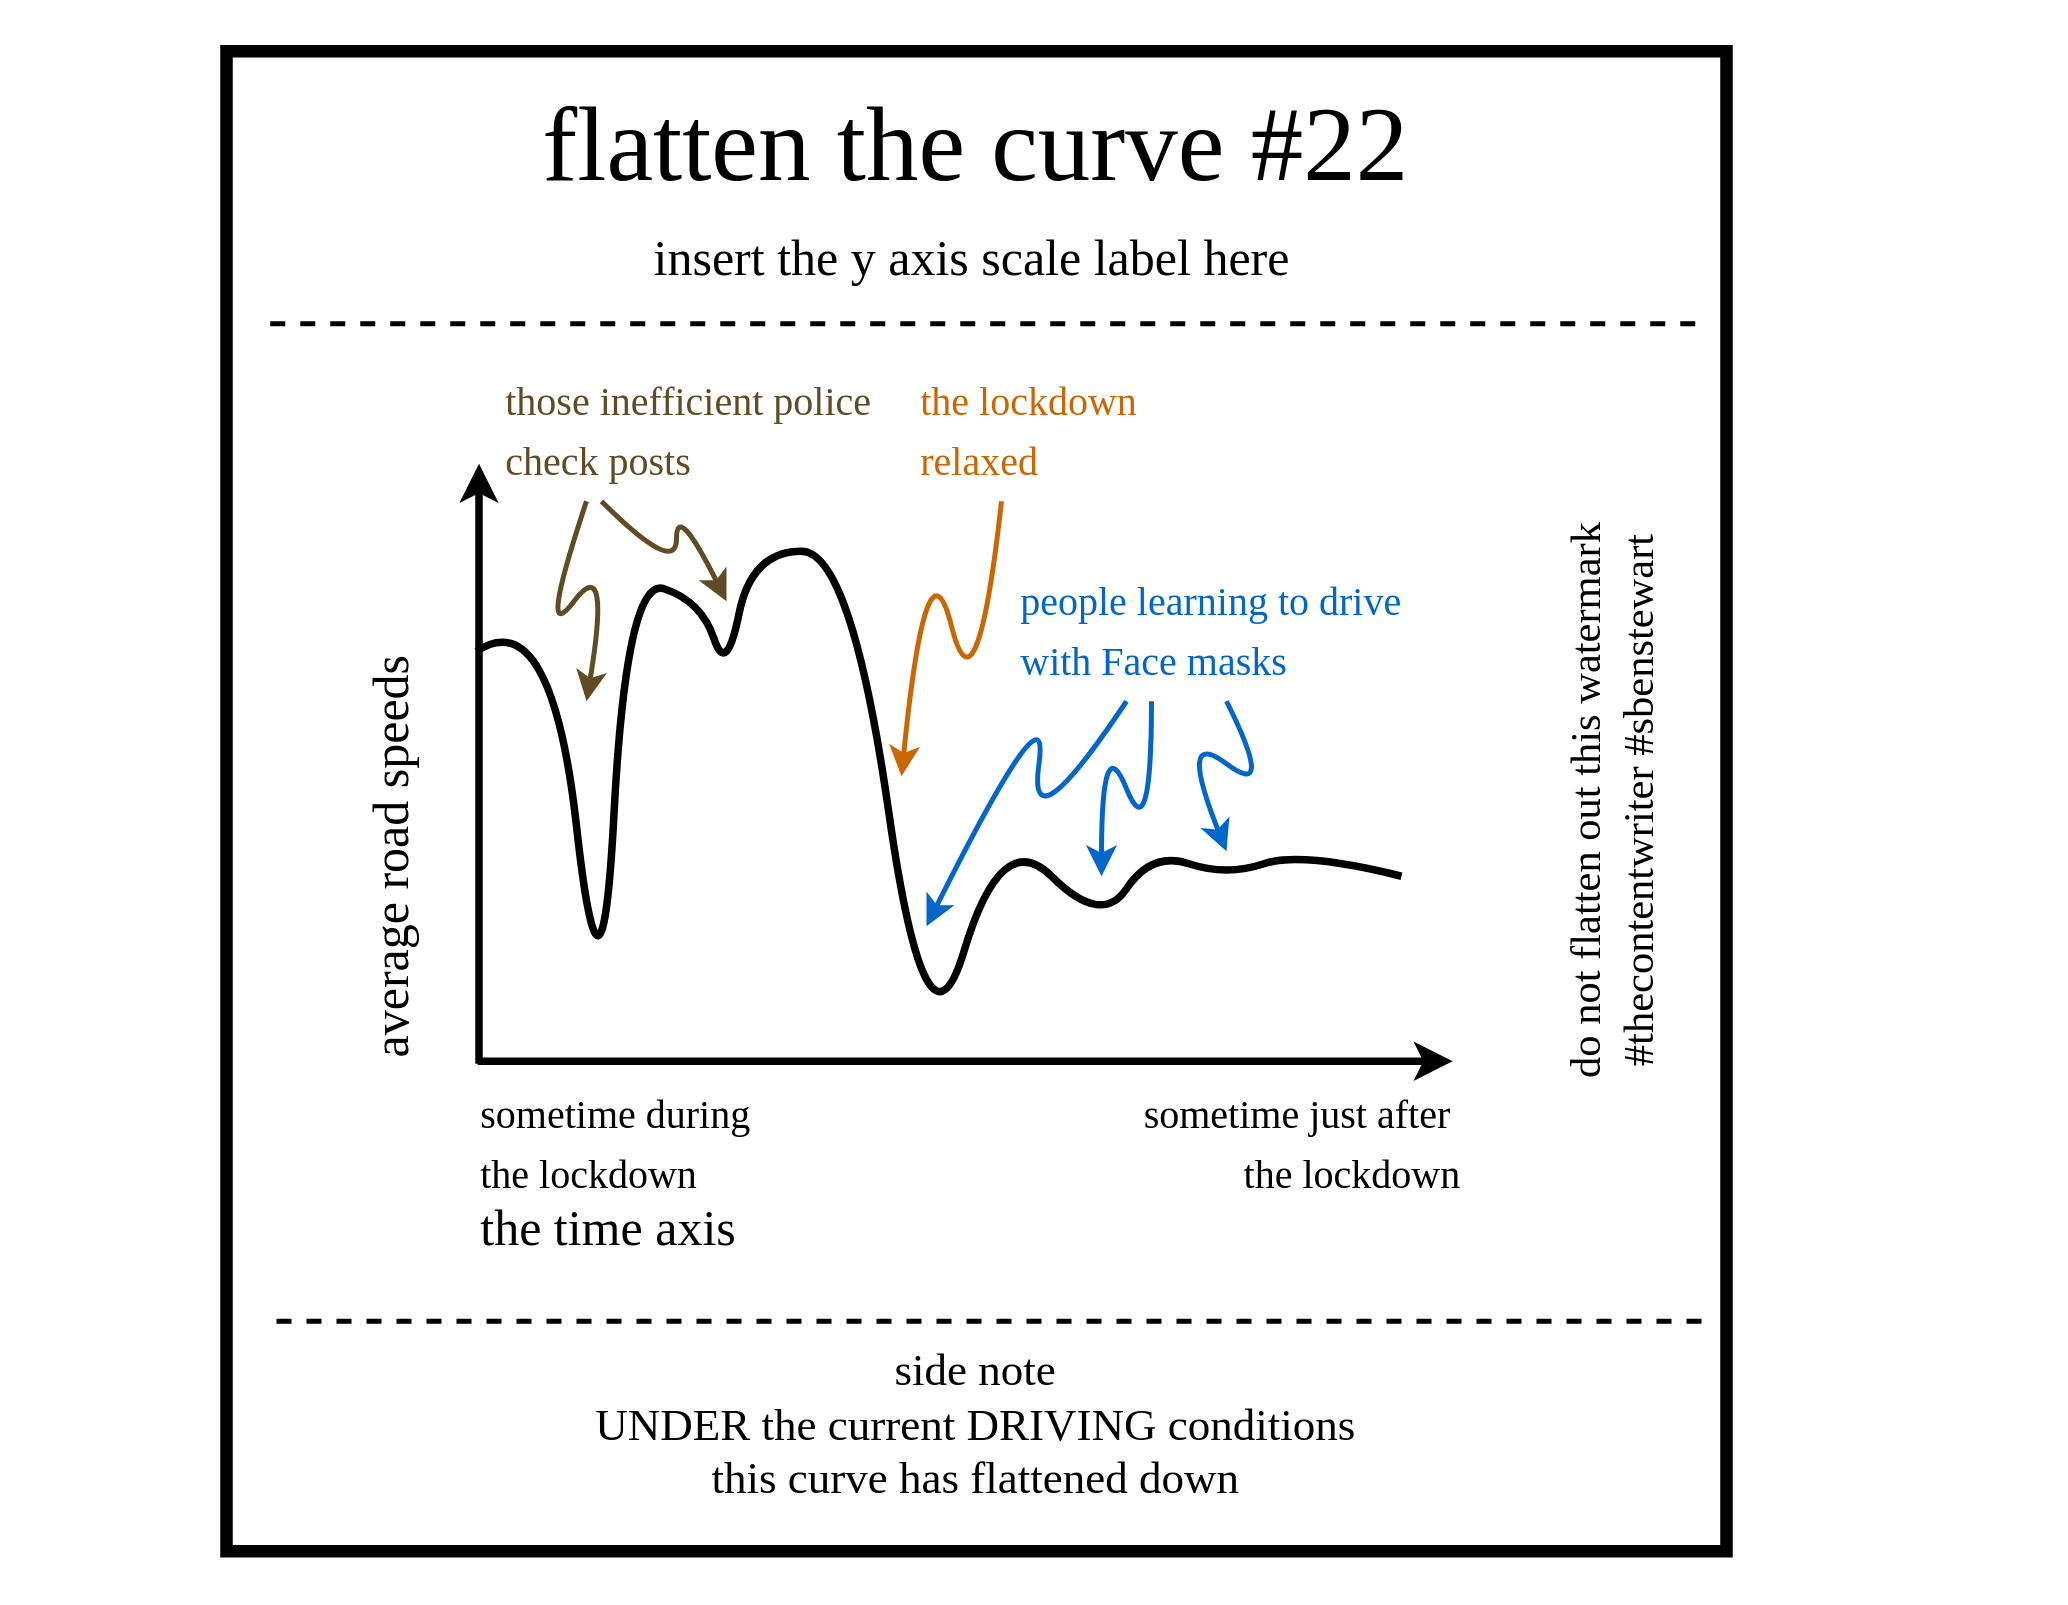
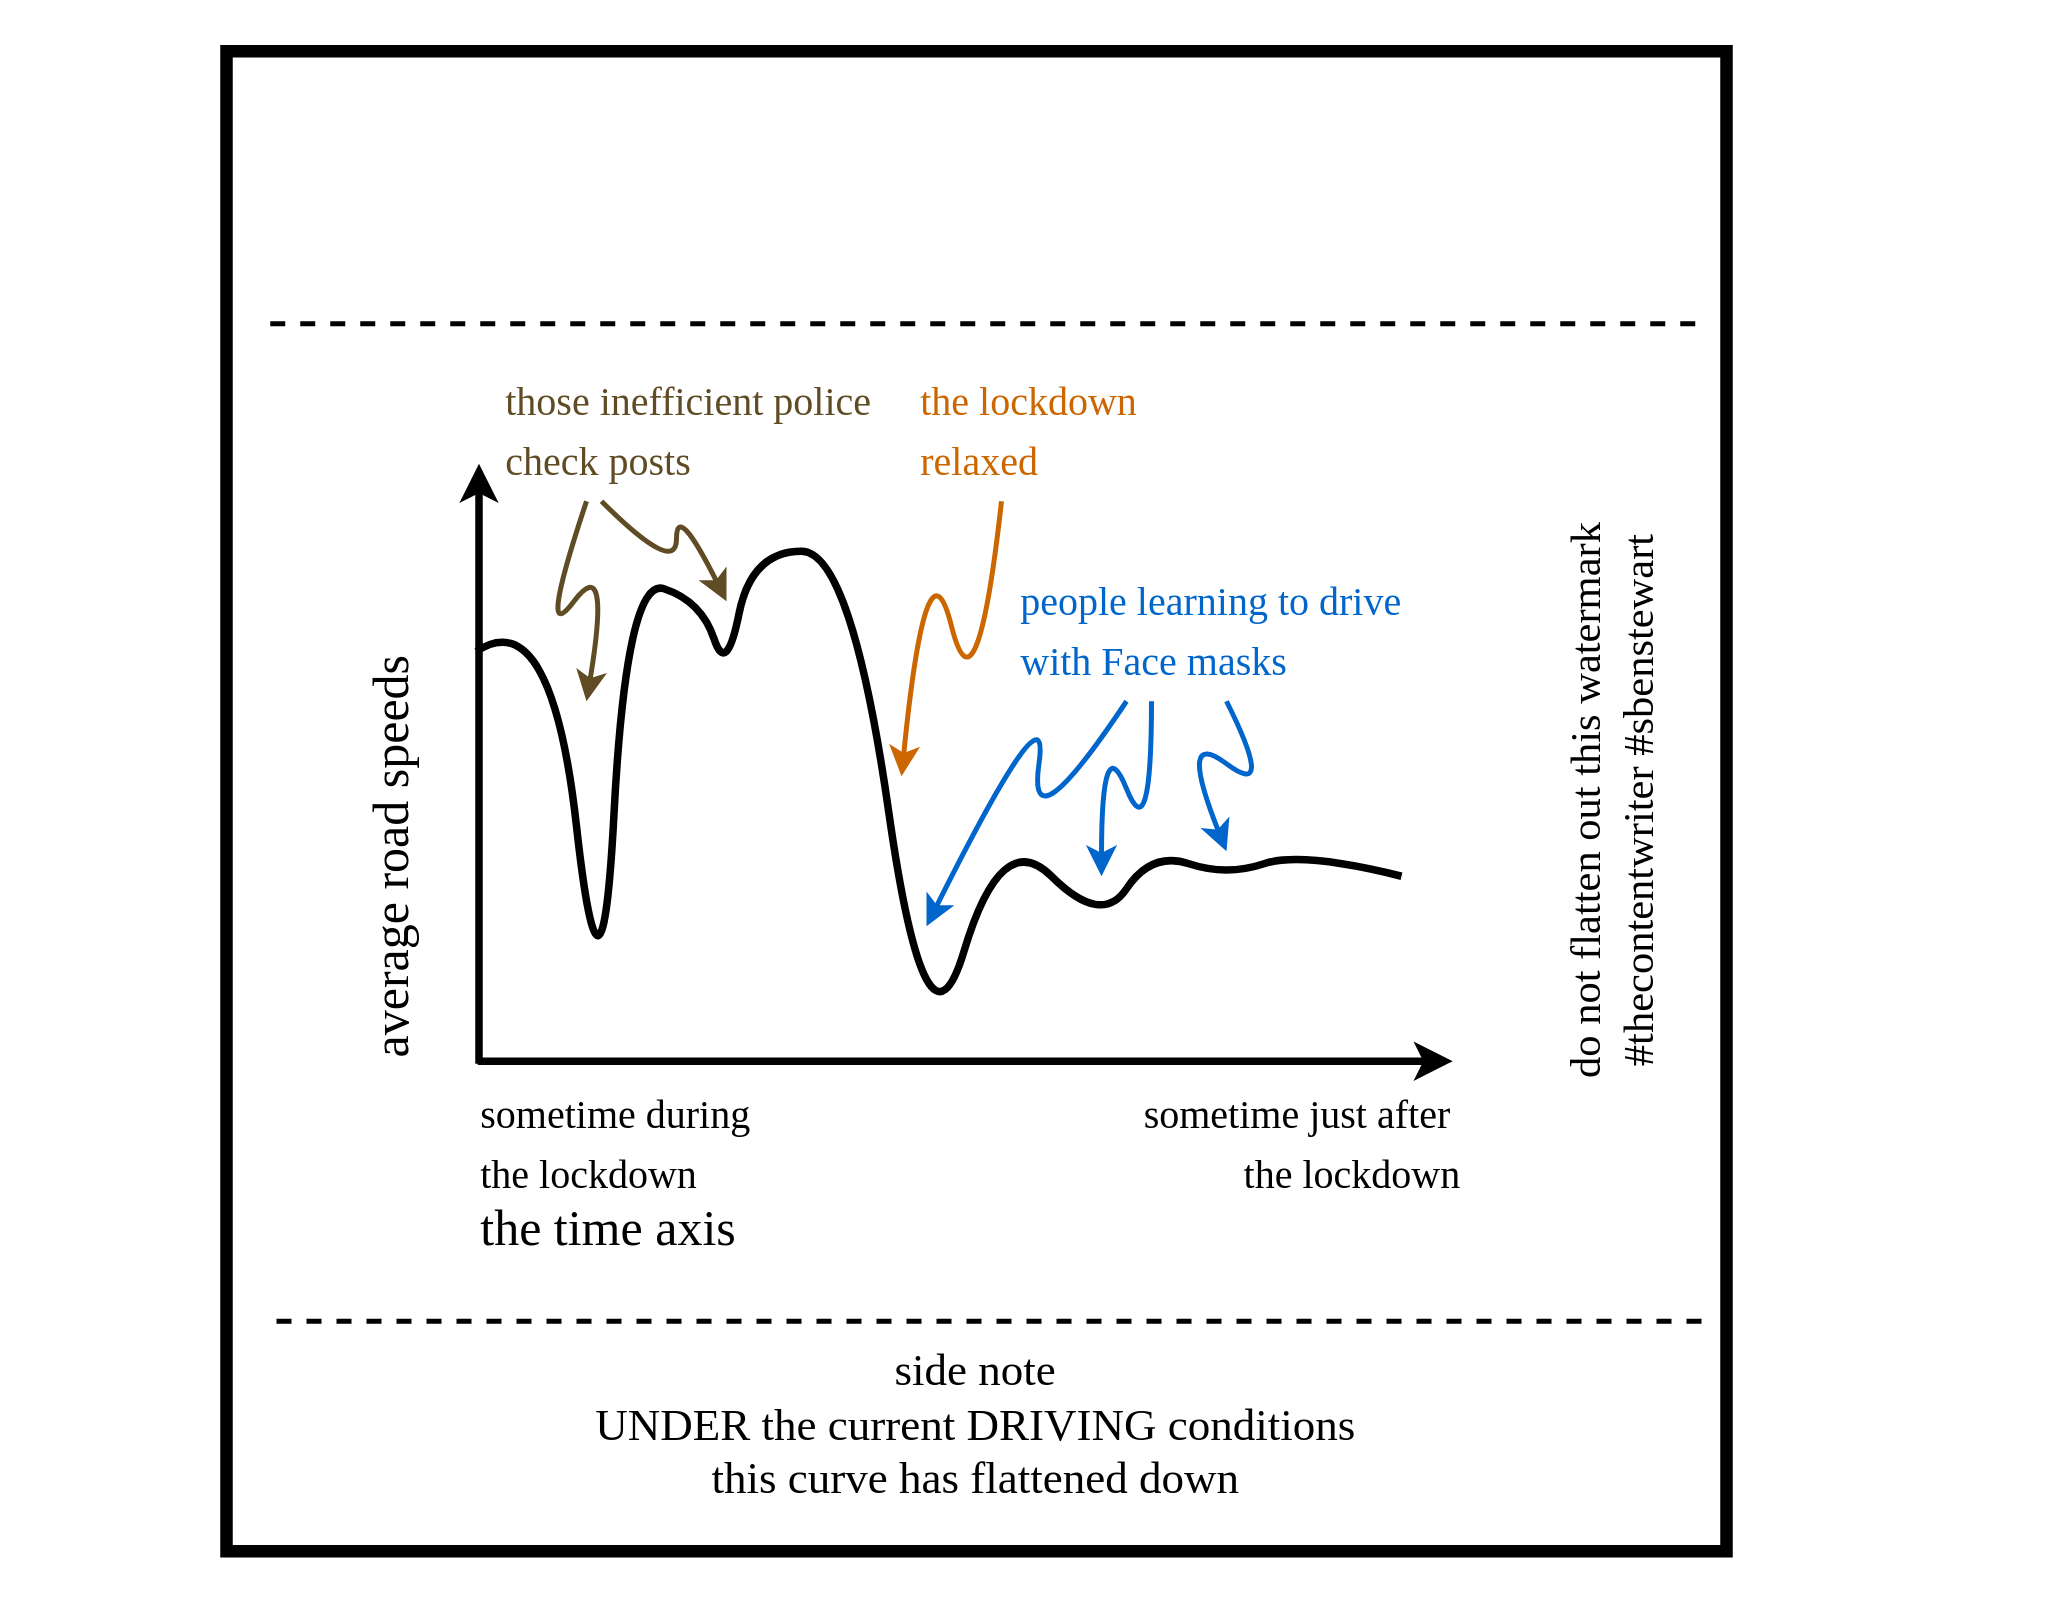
node "flatten the curve #22": removed
node "insert the y axis scale label here": removed
